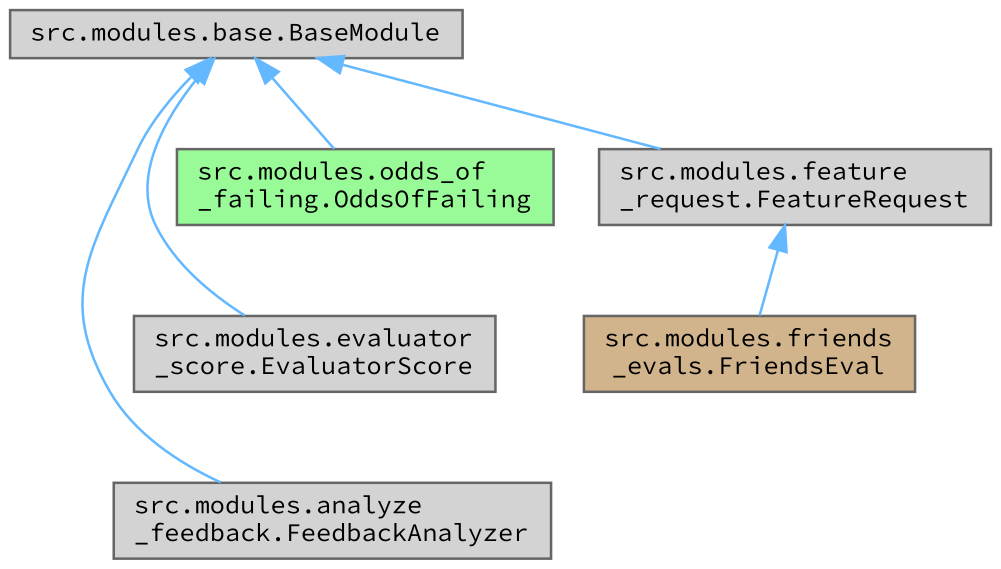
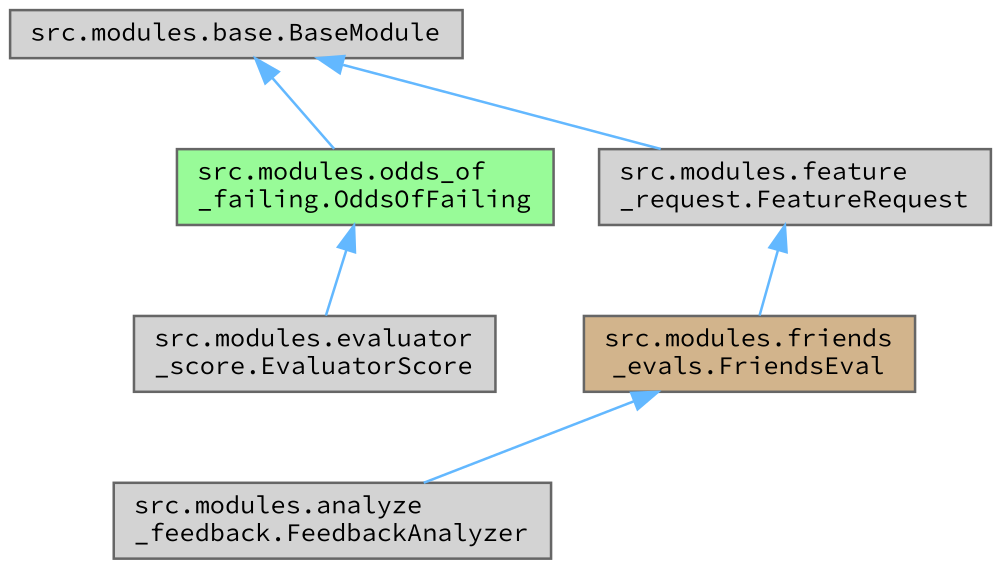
edge "src.modules.evaluator _score.EvaluatorScore" -> "src.modules.base.BaseModule": now "src.modules.evaluator _score.EvaluatorScore" -> "src.modules.odds_of _failing.OddsOfFailing"
edge "src.modules.analyze _feedback.FeedbackAnalyzer" -> "src.modules.base.BaseModule": now "src.modules.analyze _feedback.FeedbackAnalyzer" -> "src.modules.friends _evals.FriendsEval"
